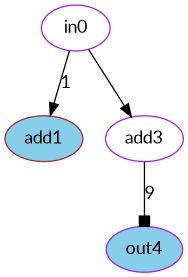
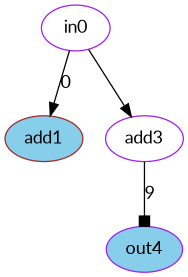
edge "in0" -> "add1": label "1" -> "0"
